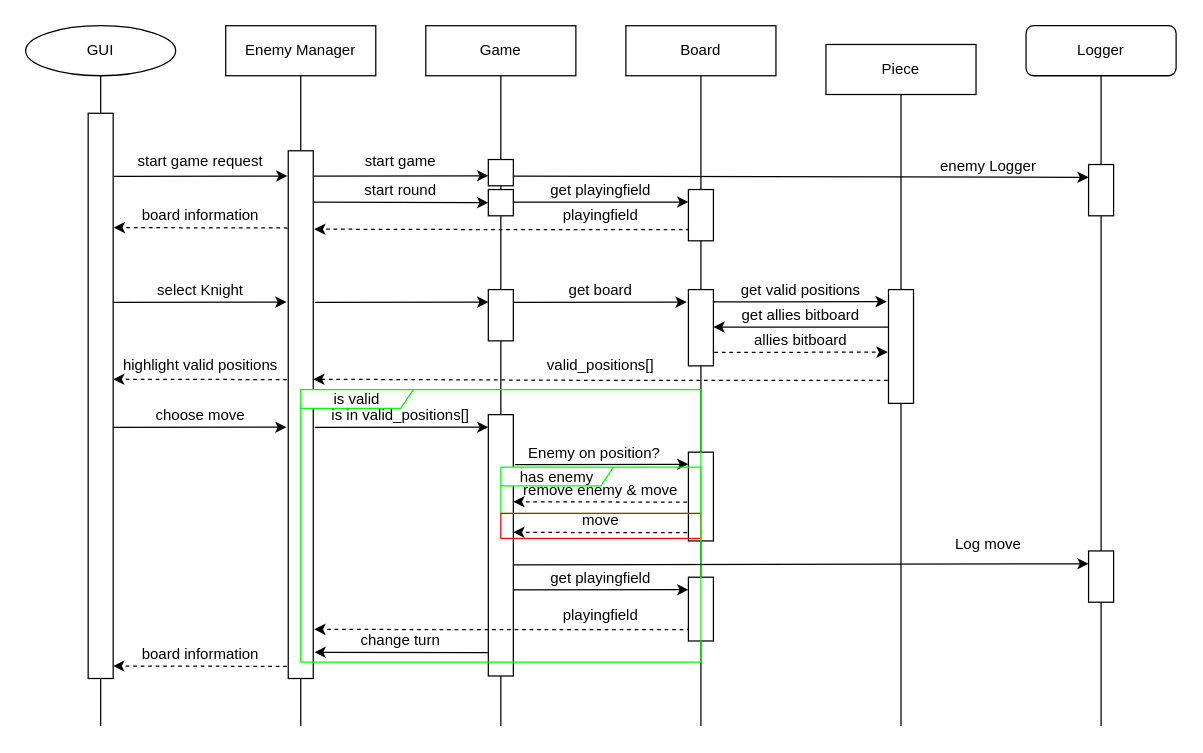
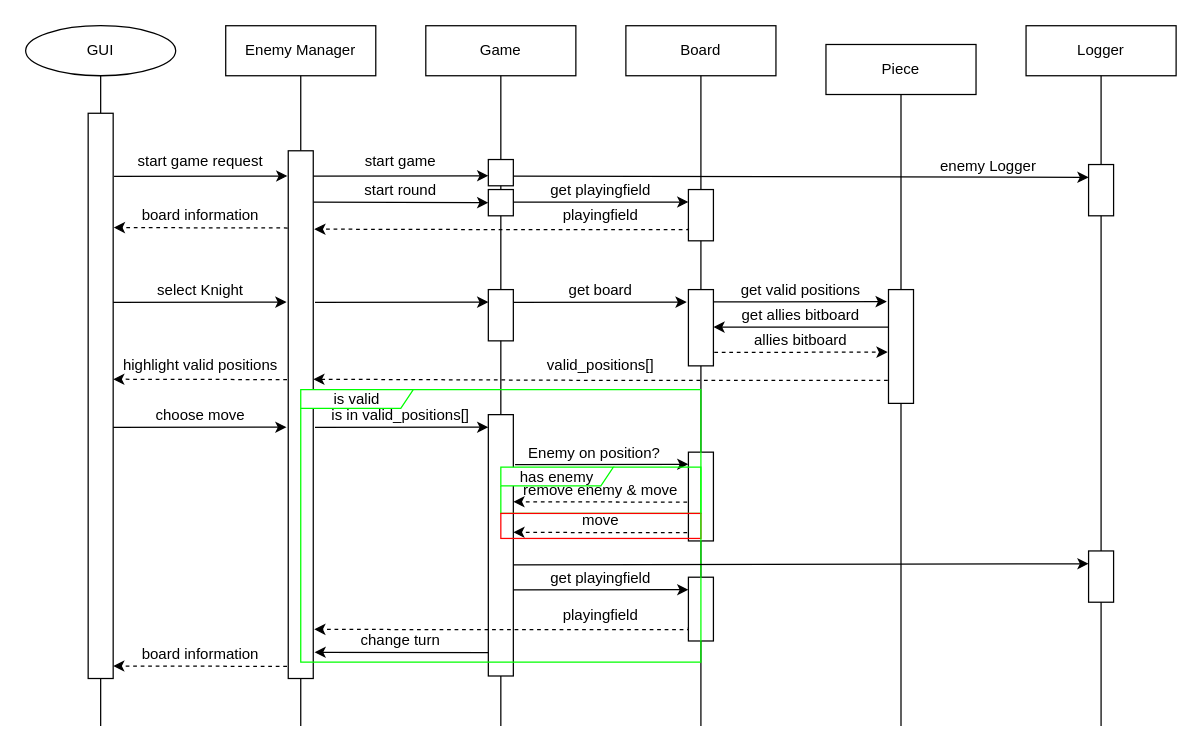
node "Logger": shape rounded rectangle -> rectangle
node "Log move": removed
